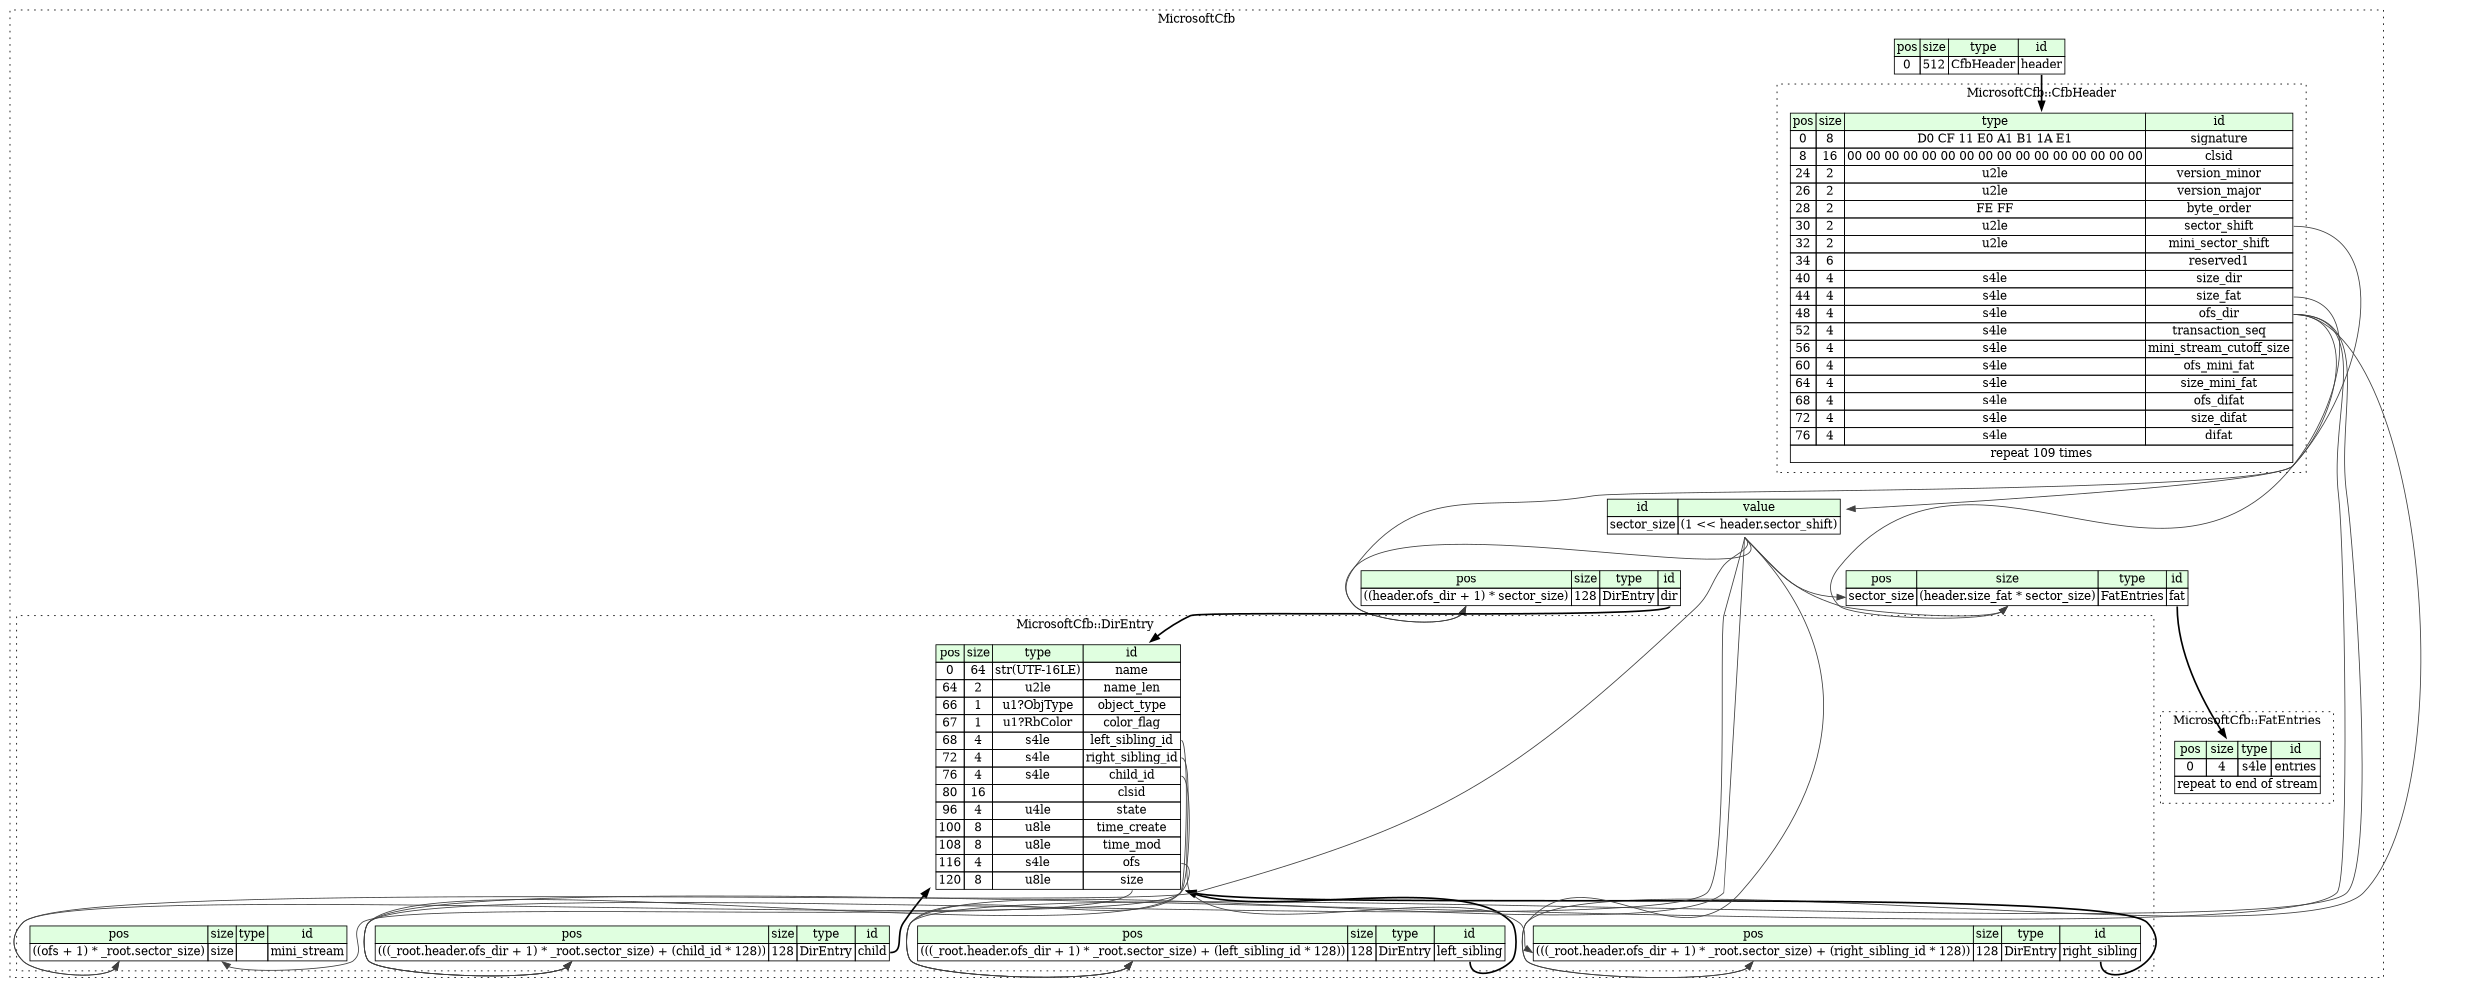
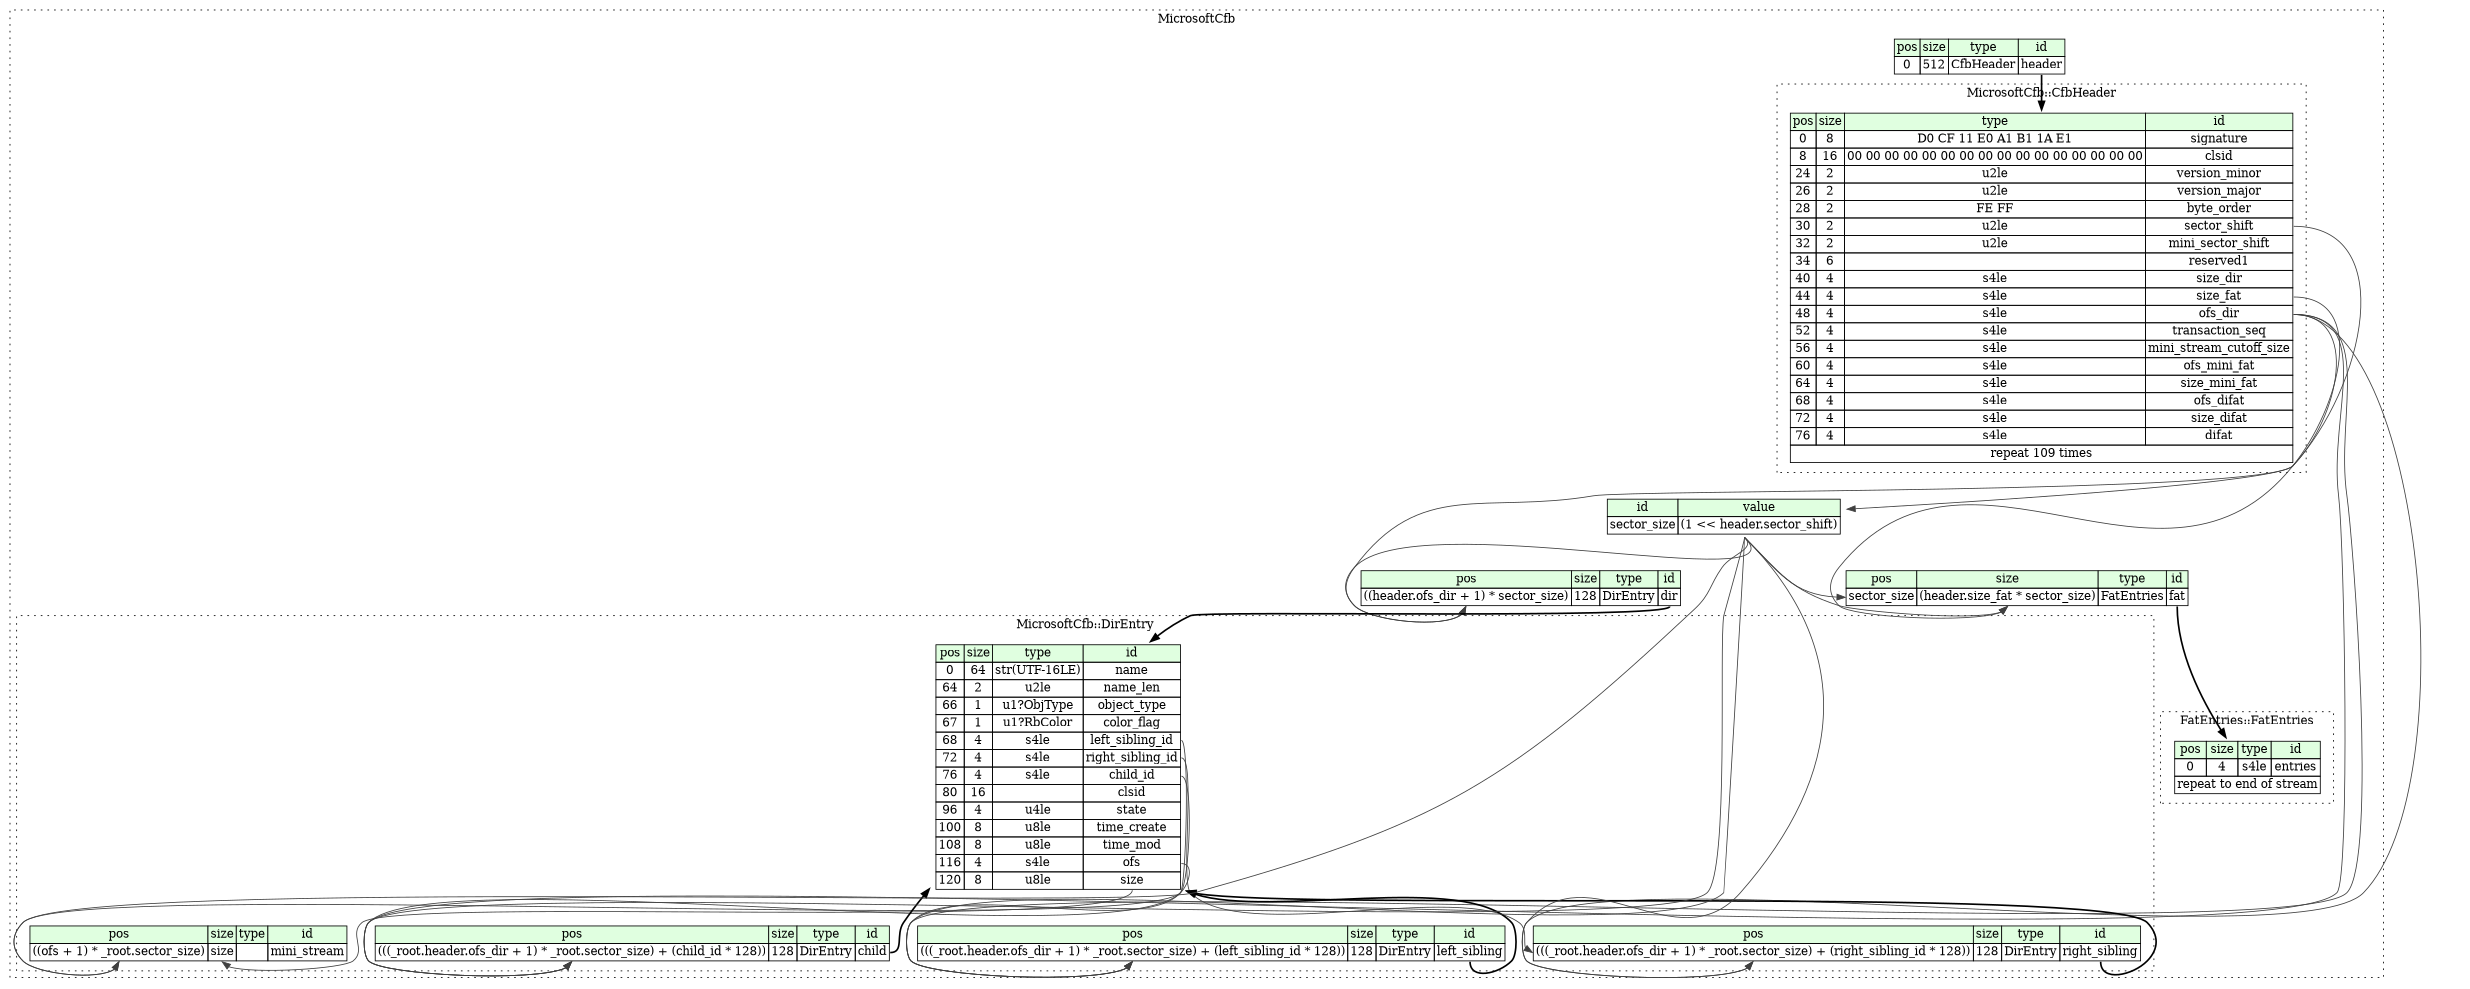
cluster "MicrosoftCfb::FatEntries": label "MicrosoftCfb::FatEntries" -> "FatEntries::FatEntries"
